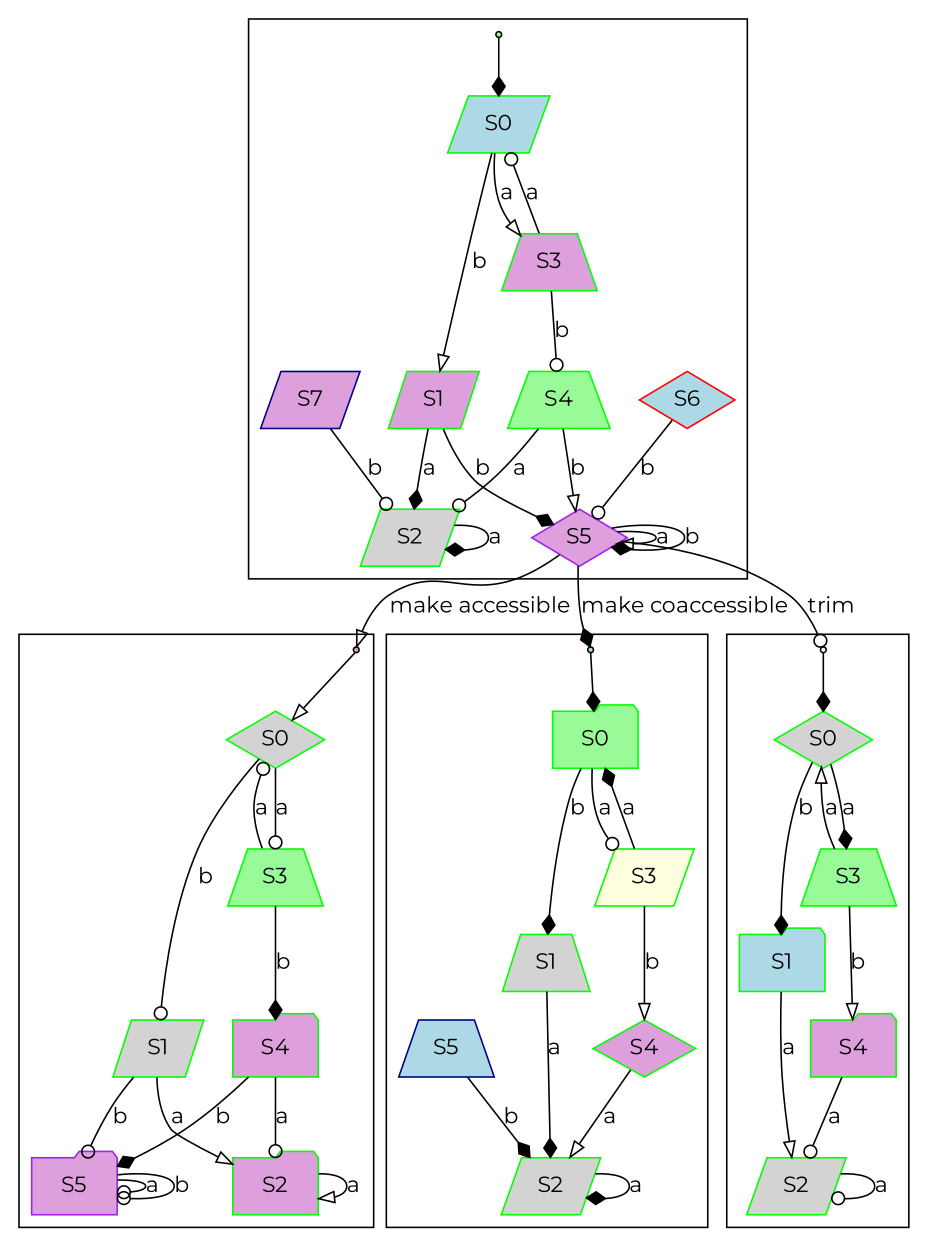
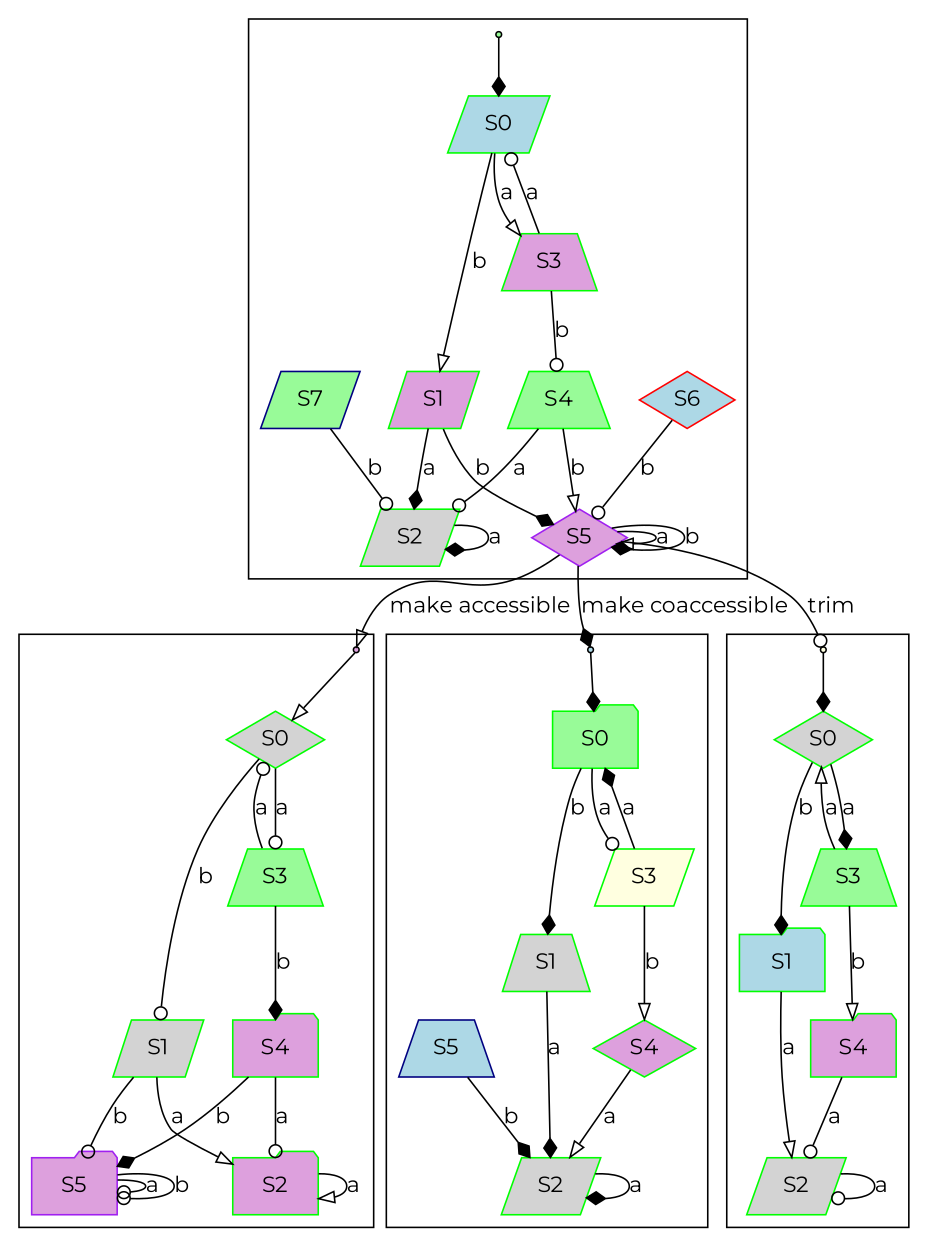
node "S7": fillcolor plum -> palegreen
